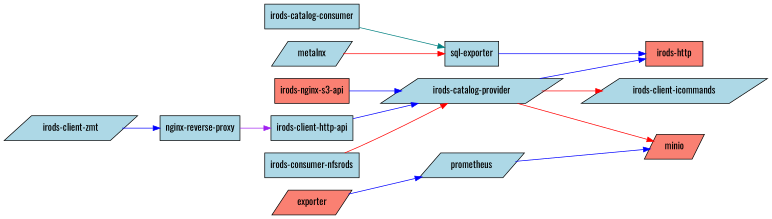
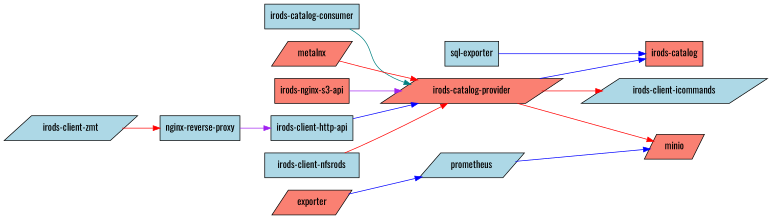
edge "irods-catalog-consumer" -> "sql-exporter": now "irods-catalog-consumer" -> "irods-catalog-provider"
node "metalnx": fillcolor lightblue -> salmon
edge "metalnx" -> "sql-exporter": now "metalnx" -> "irods-catalog-provider"
node "irods-http": label "irods-http" -> "irods-catalog"
edge "irods-nginx-s3-api" -> "irods-catalog-provider": color blue -> purple
node "irods-catalog-provider": fillcolor lightblue -> salmon
edge "irods-client-zmt" -> "nginx-reverse-proxy": color blue -> red
node "irods-consumer-nfsrods": label "irods-consumer-nfsrods" -> "irods-client-nfsrods"
